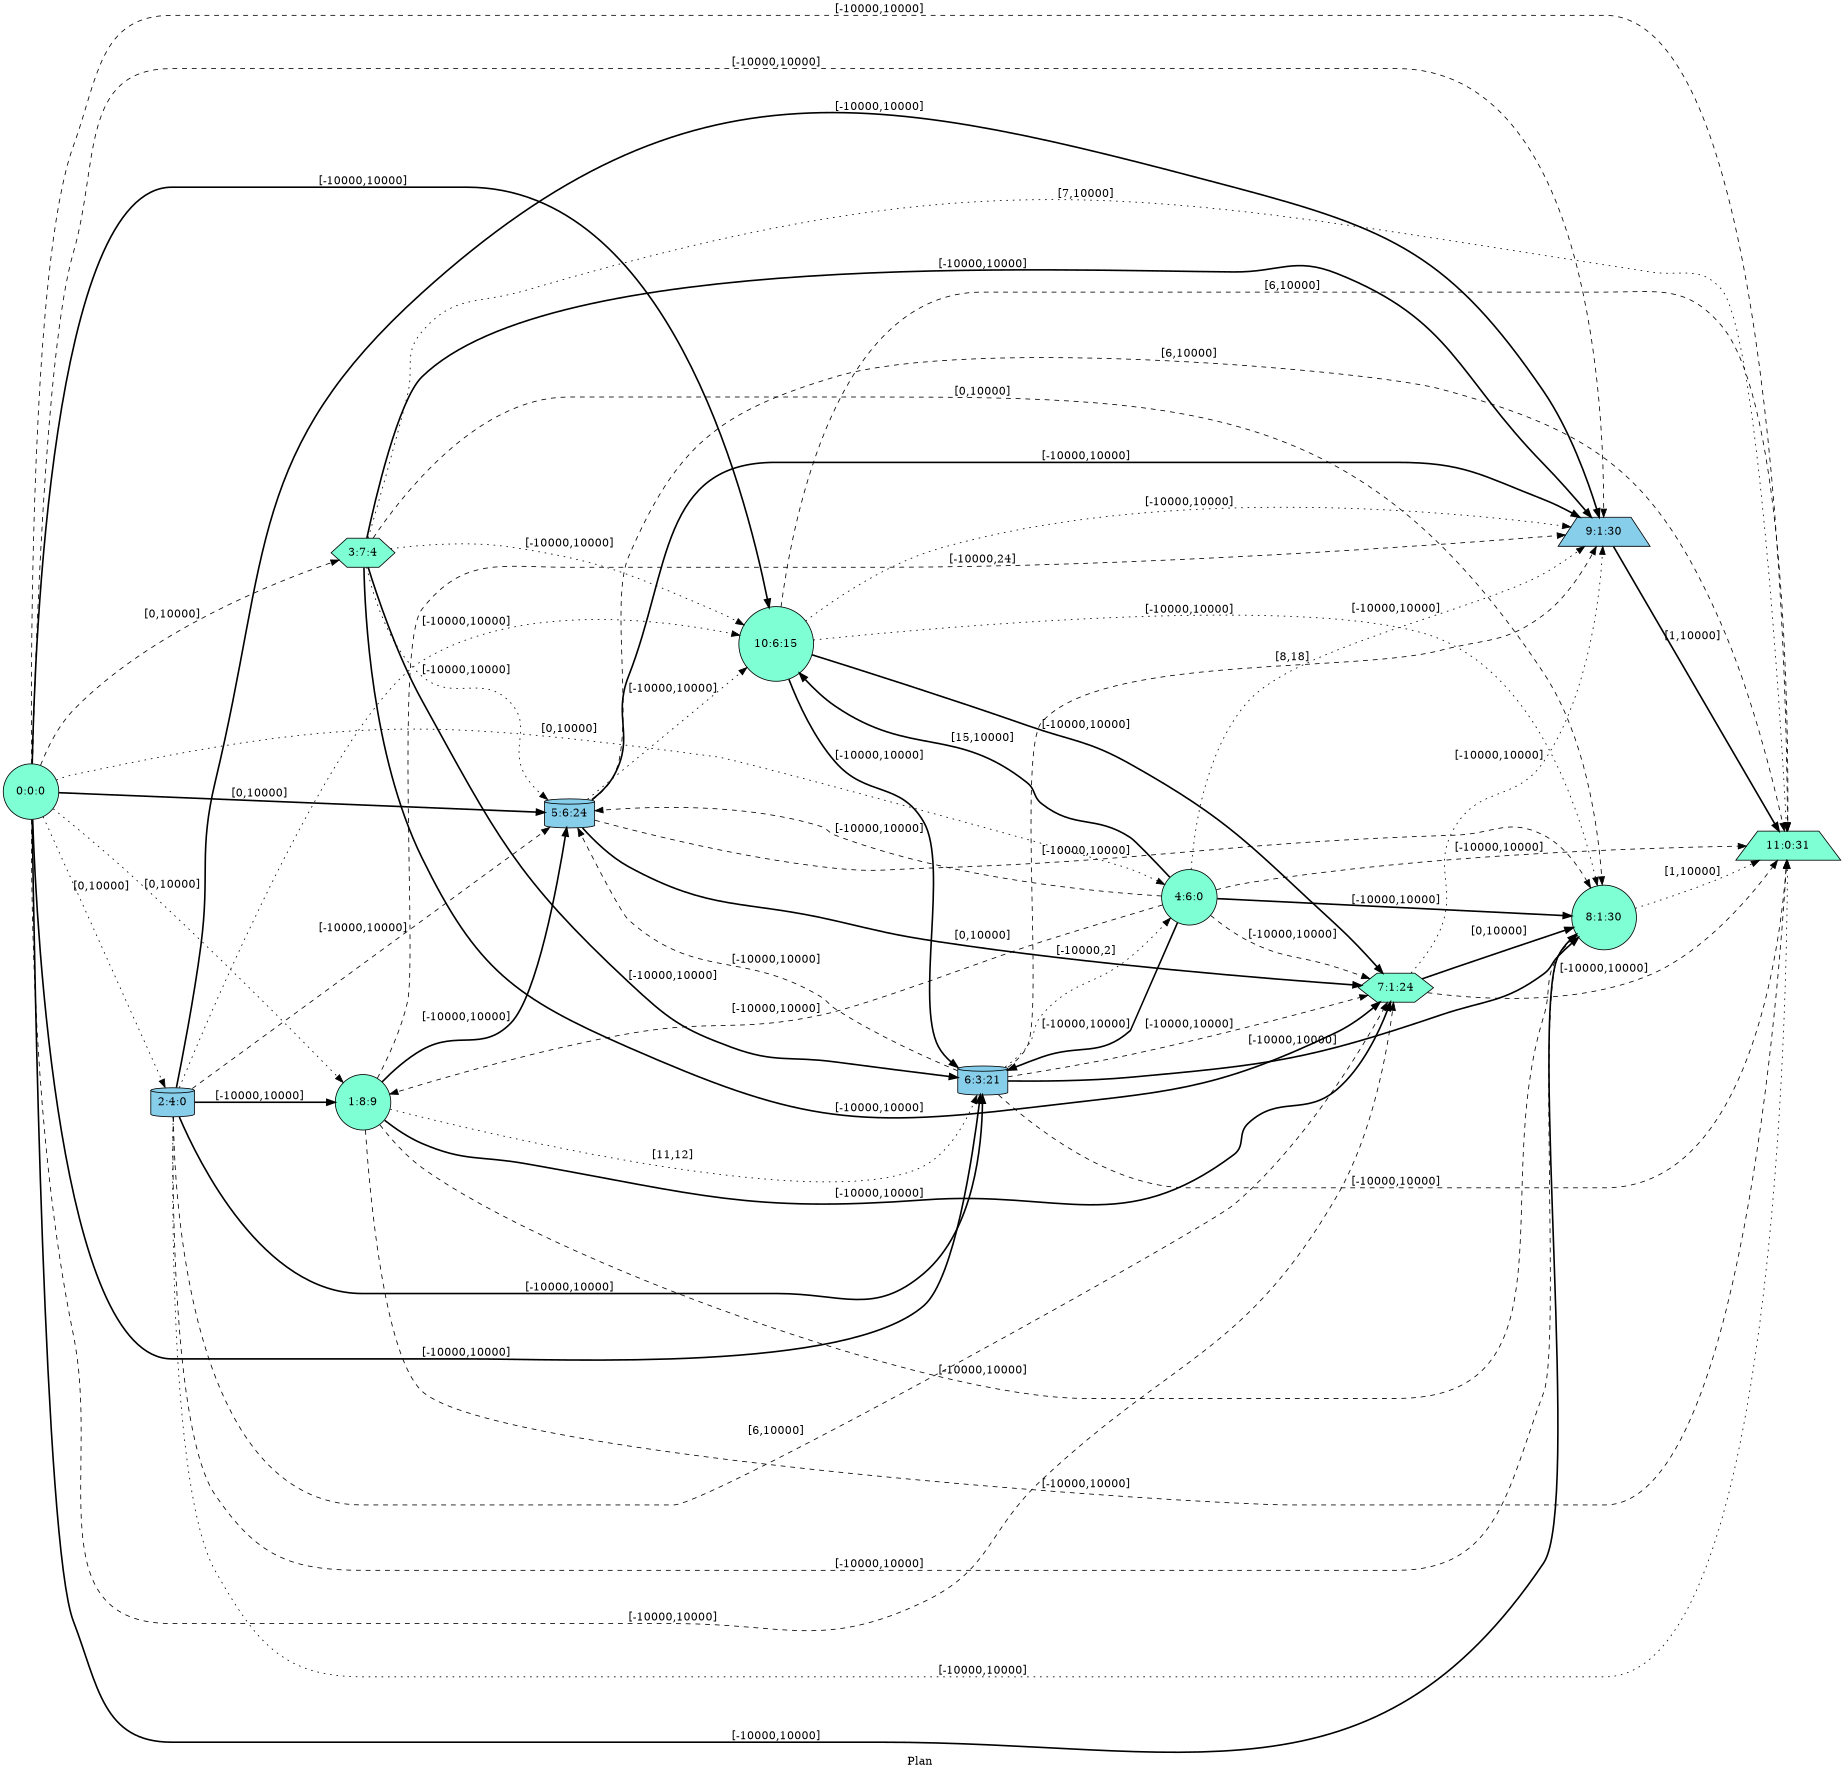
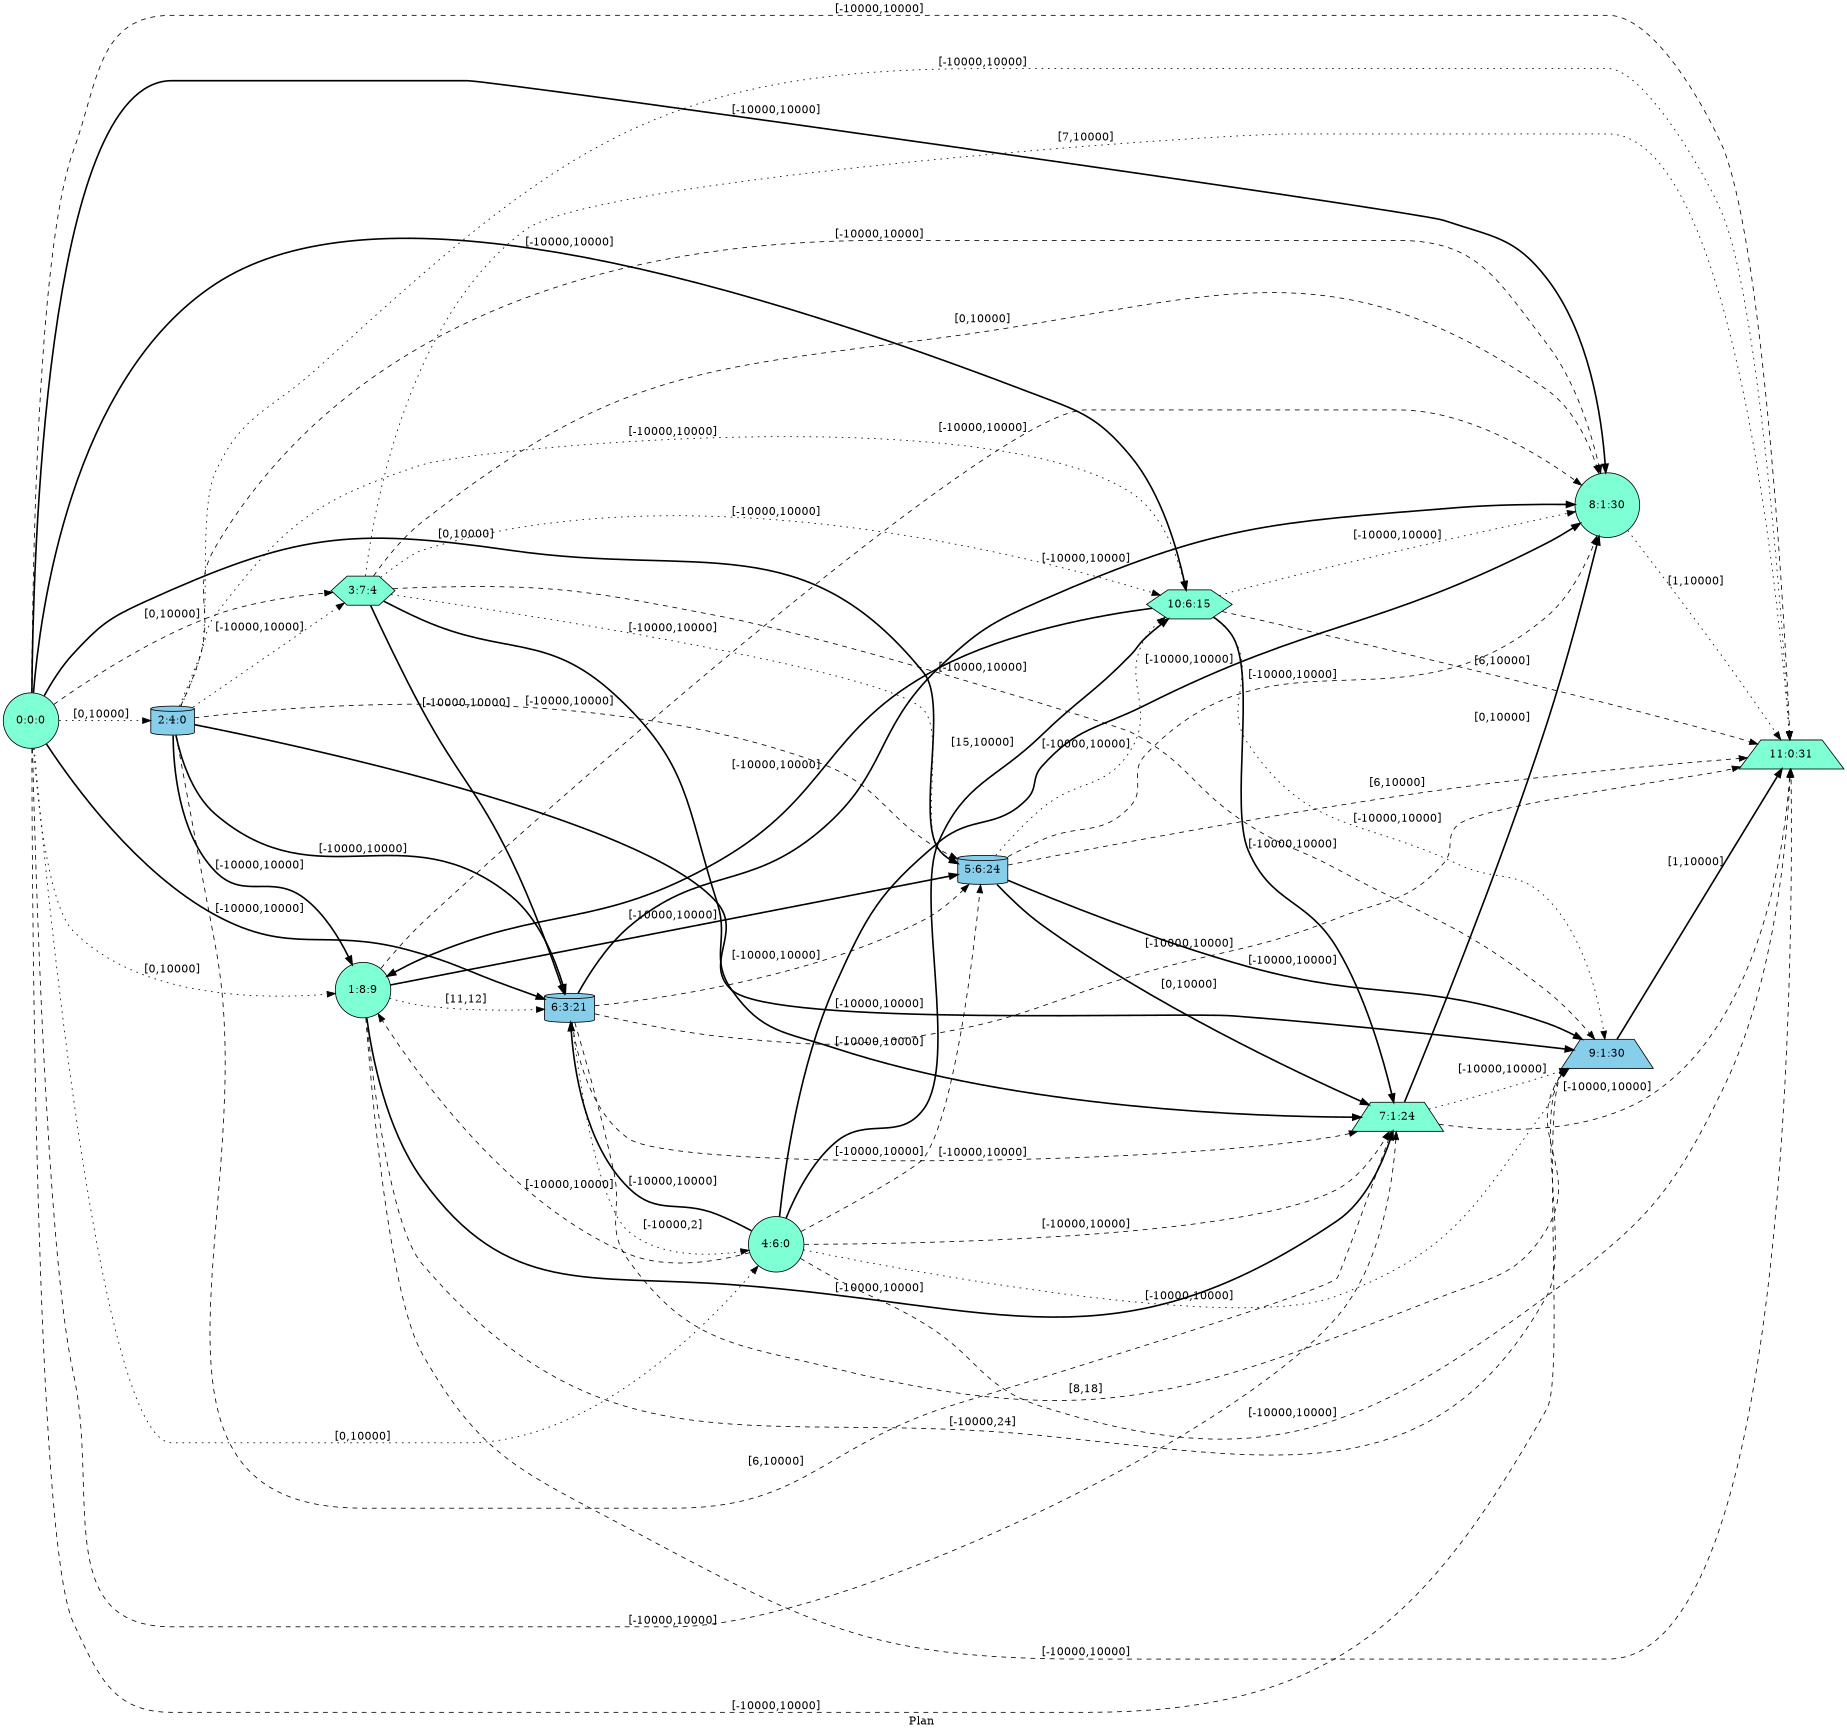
edge "3:7:4" -> "9:1:30": style bold -> dashed
node "10:6:15": shape circle -> hexagon
edge "2:4:0" -> "3:7:4": added, label "[-10000,10000]"
edge "10:6:15" -> "6:3:21": now "10:6:15" -> "1:8:9"
node "7:1:24": shape hexagon -> trapezium
